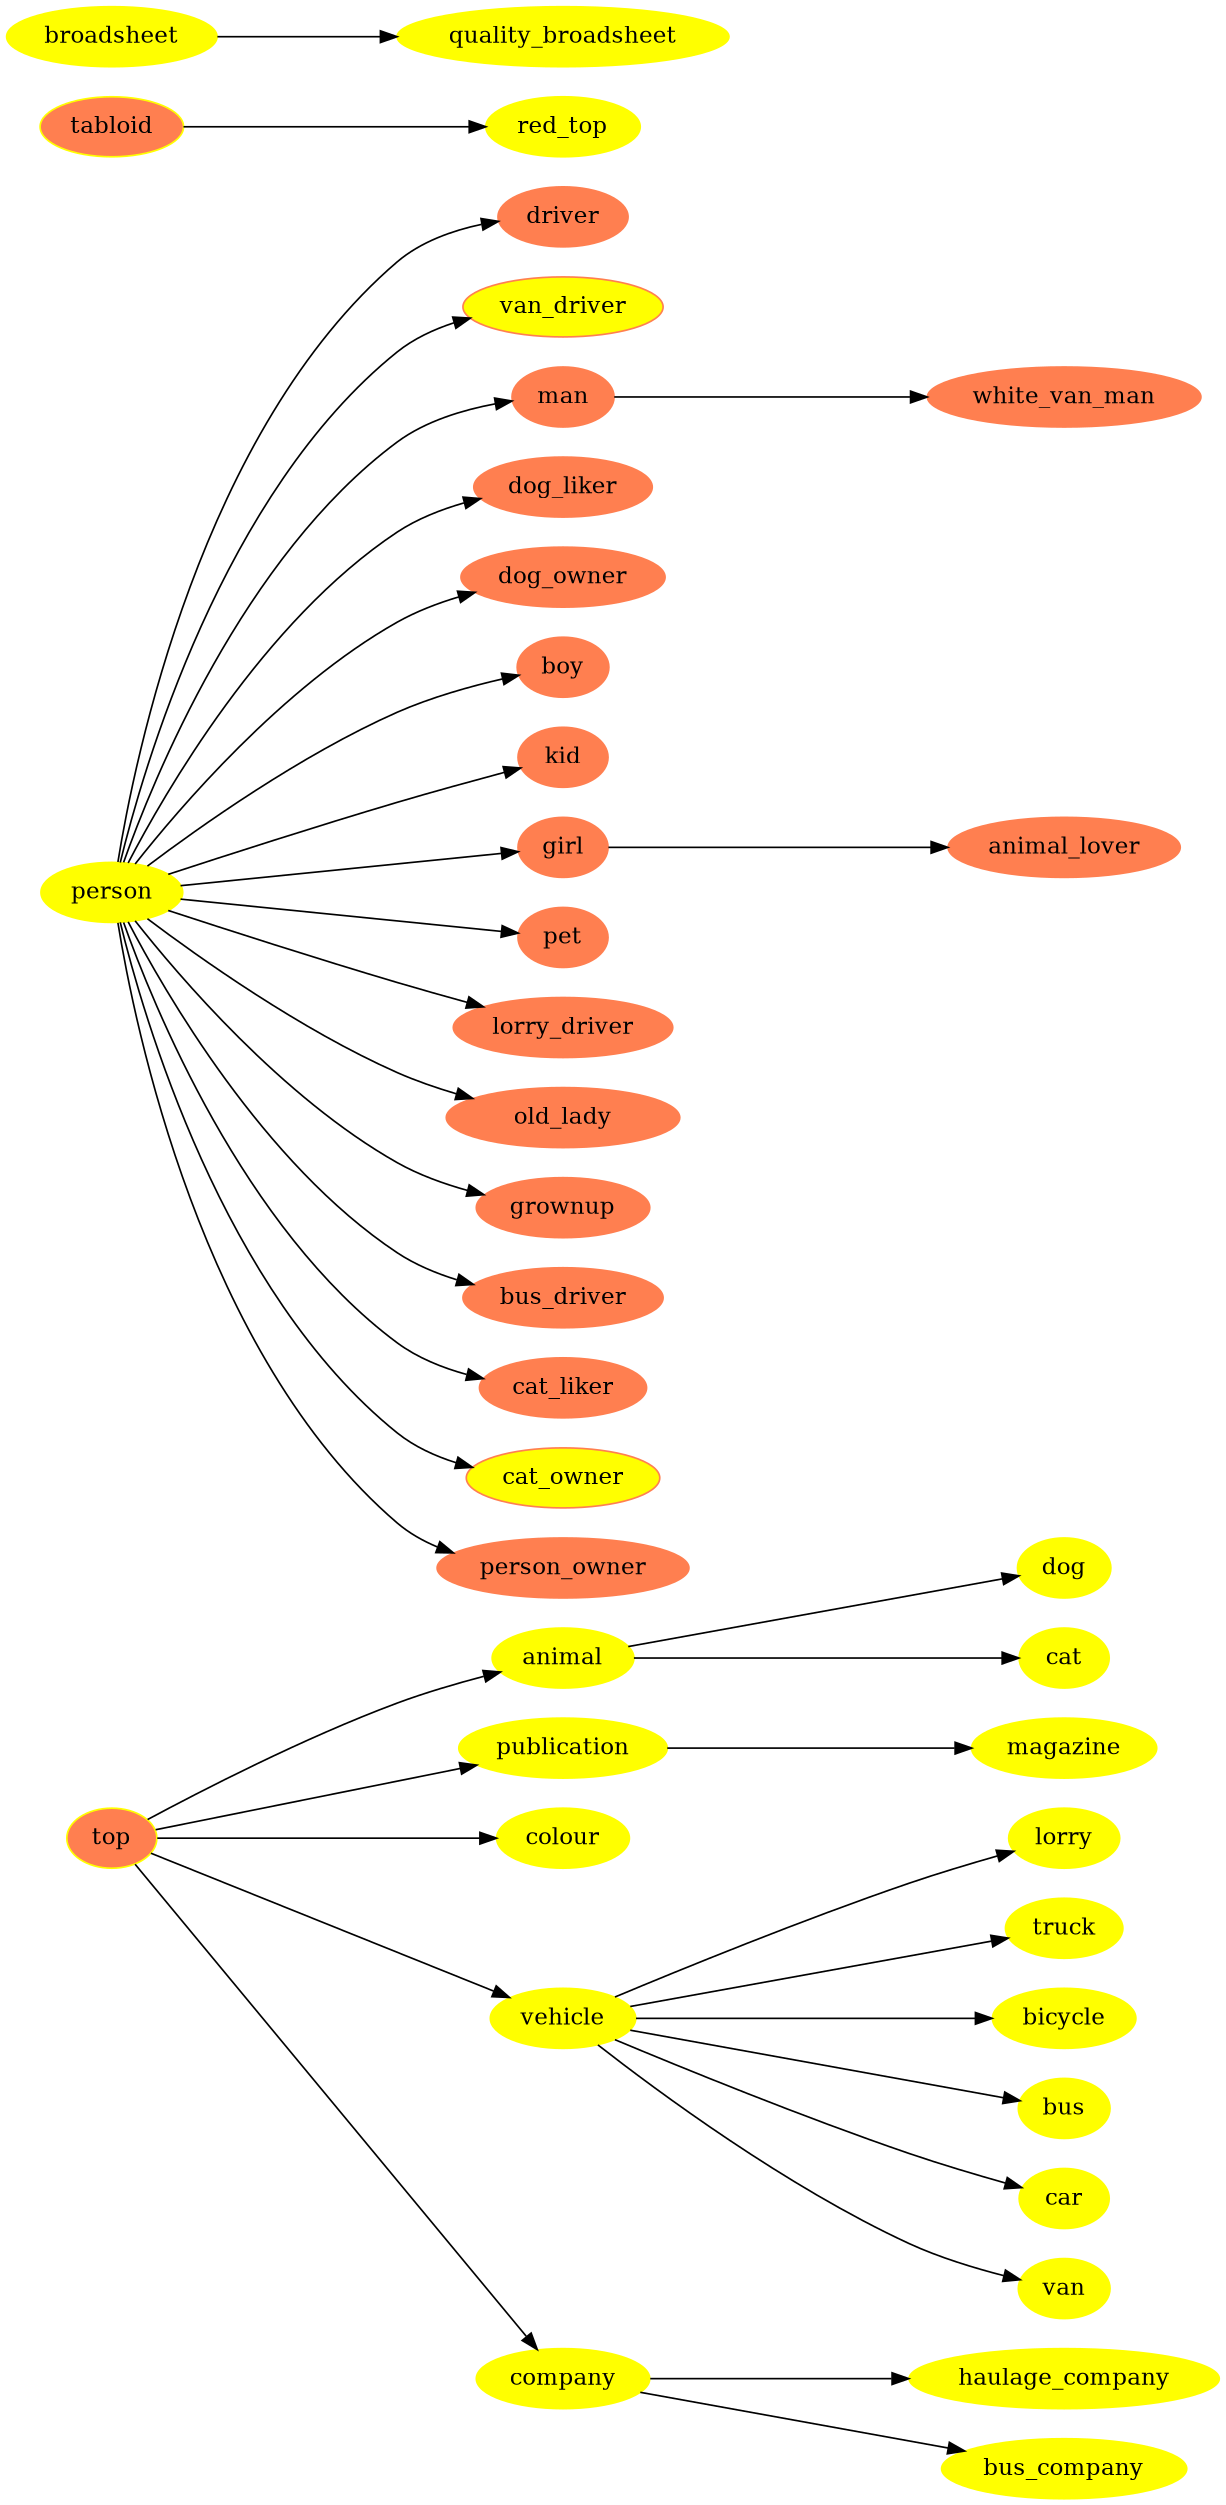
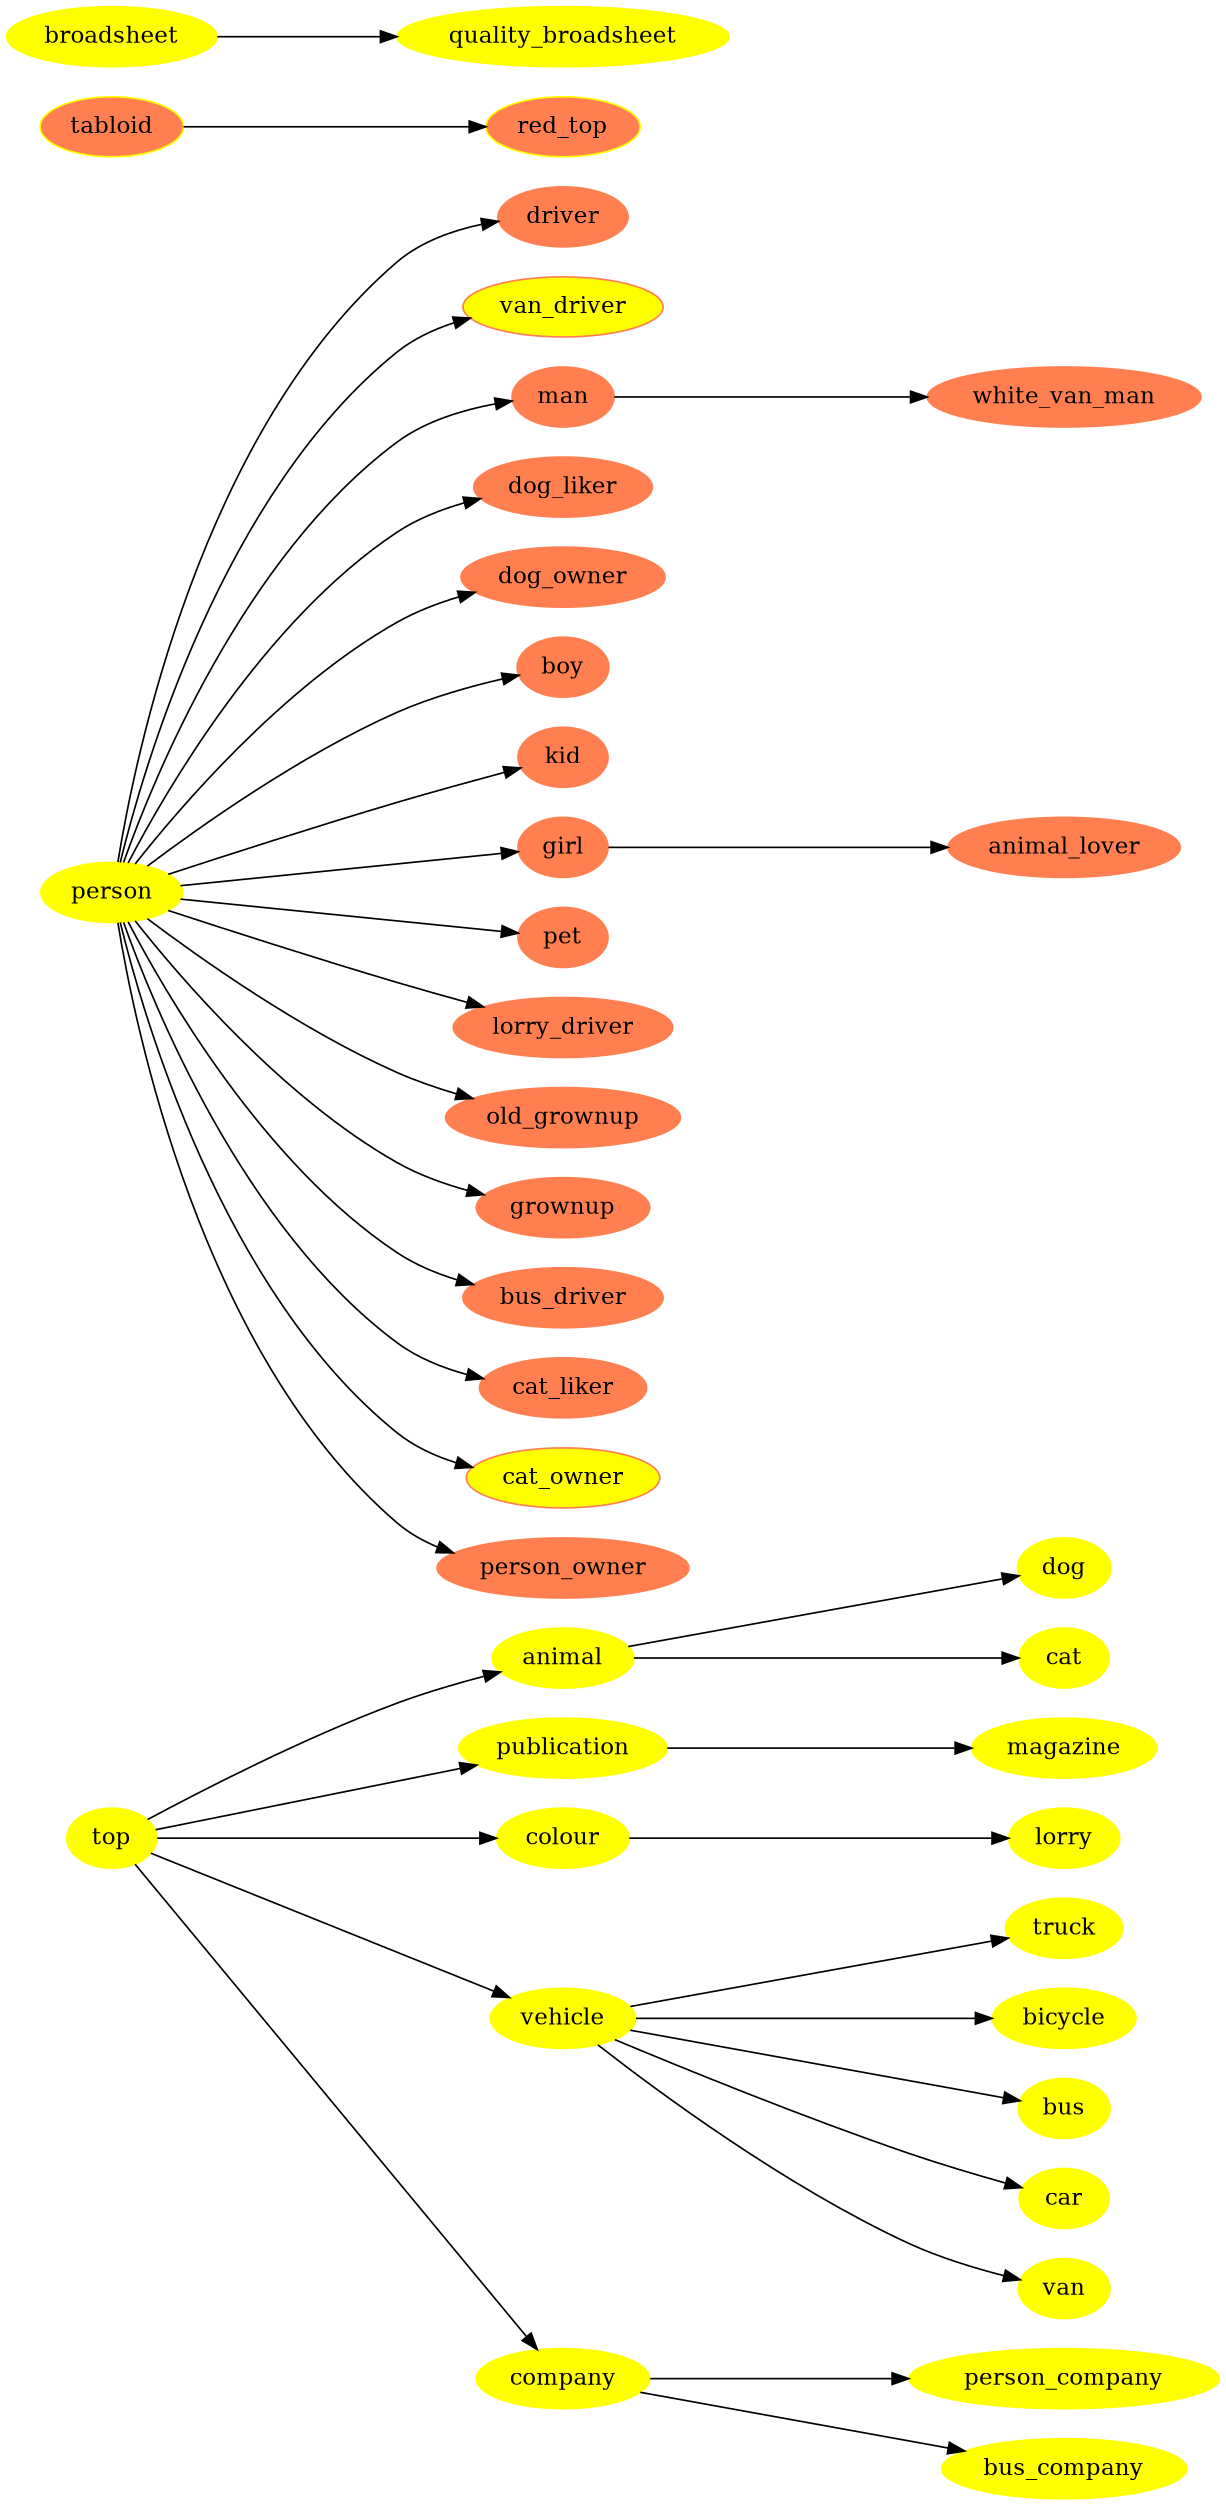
node "red_top": fillcolor yellow -> coral
node "old_lady": label "old_lady" -> "old_grownup"
node "top": fillcolor coral -> yellow
edge "vehicle" -> "lorry": now "colour" -> "lorry"
node "haulage_company": label "haulage_company" -> "person_company"
